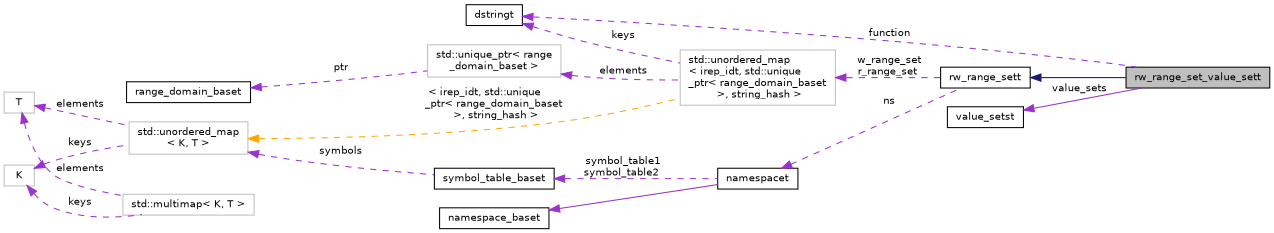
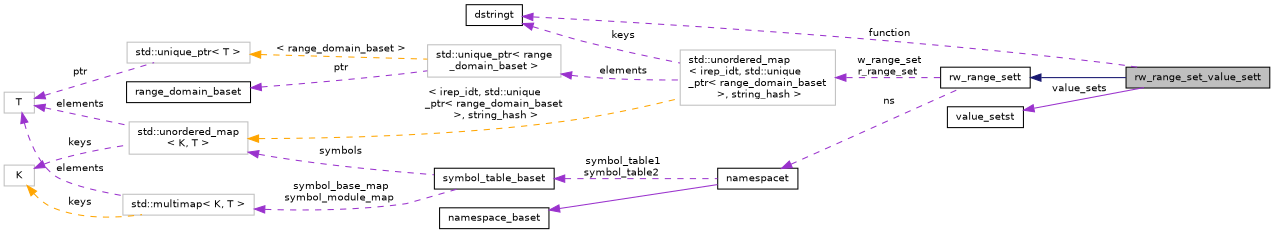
node "std::unique_ptr< T >": added
edge "symbol_table_baset" -> "std::multimap< K, T >": added, label "symbol_base_map symbol_module_map"
edge "std::multimap< K, T >" -> "K": color darkorchid3 -> orange
